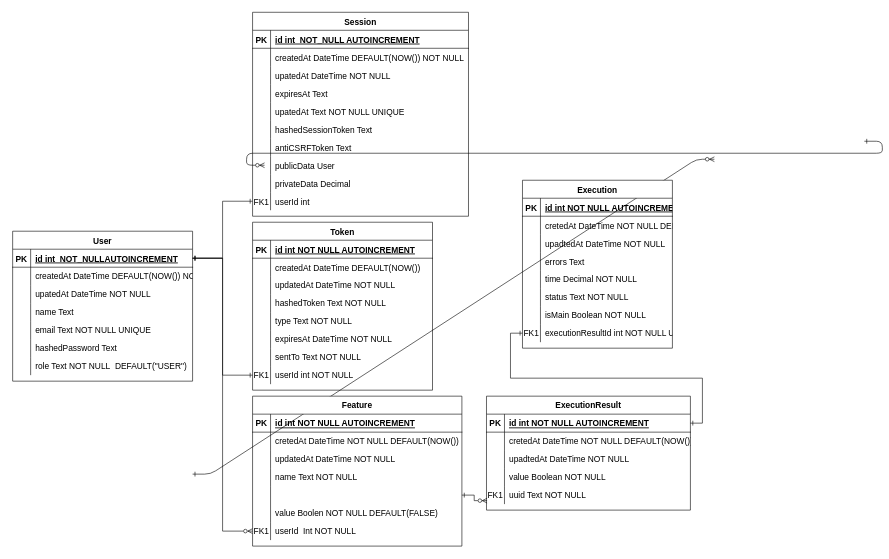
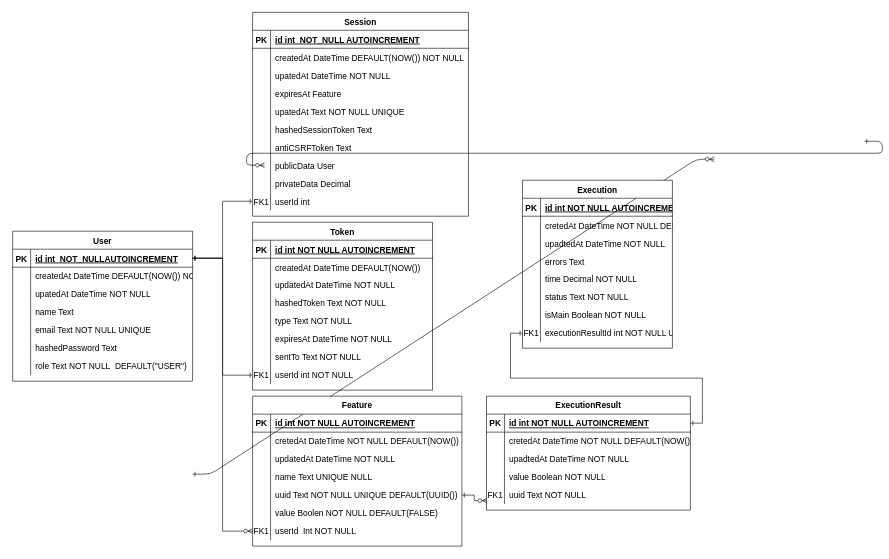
node "expiresAt Text": label "expiresAt Text" -> "expiresAt Feature"
node "name Text NOT NULL": label "name Text NOT NULL" -> "name Text UNIQUE NULL"
node "uuid Text NOT NULL UNIQUE DEFAULT(UUID())": added
